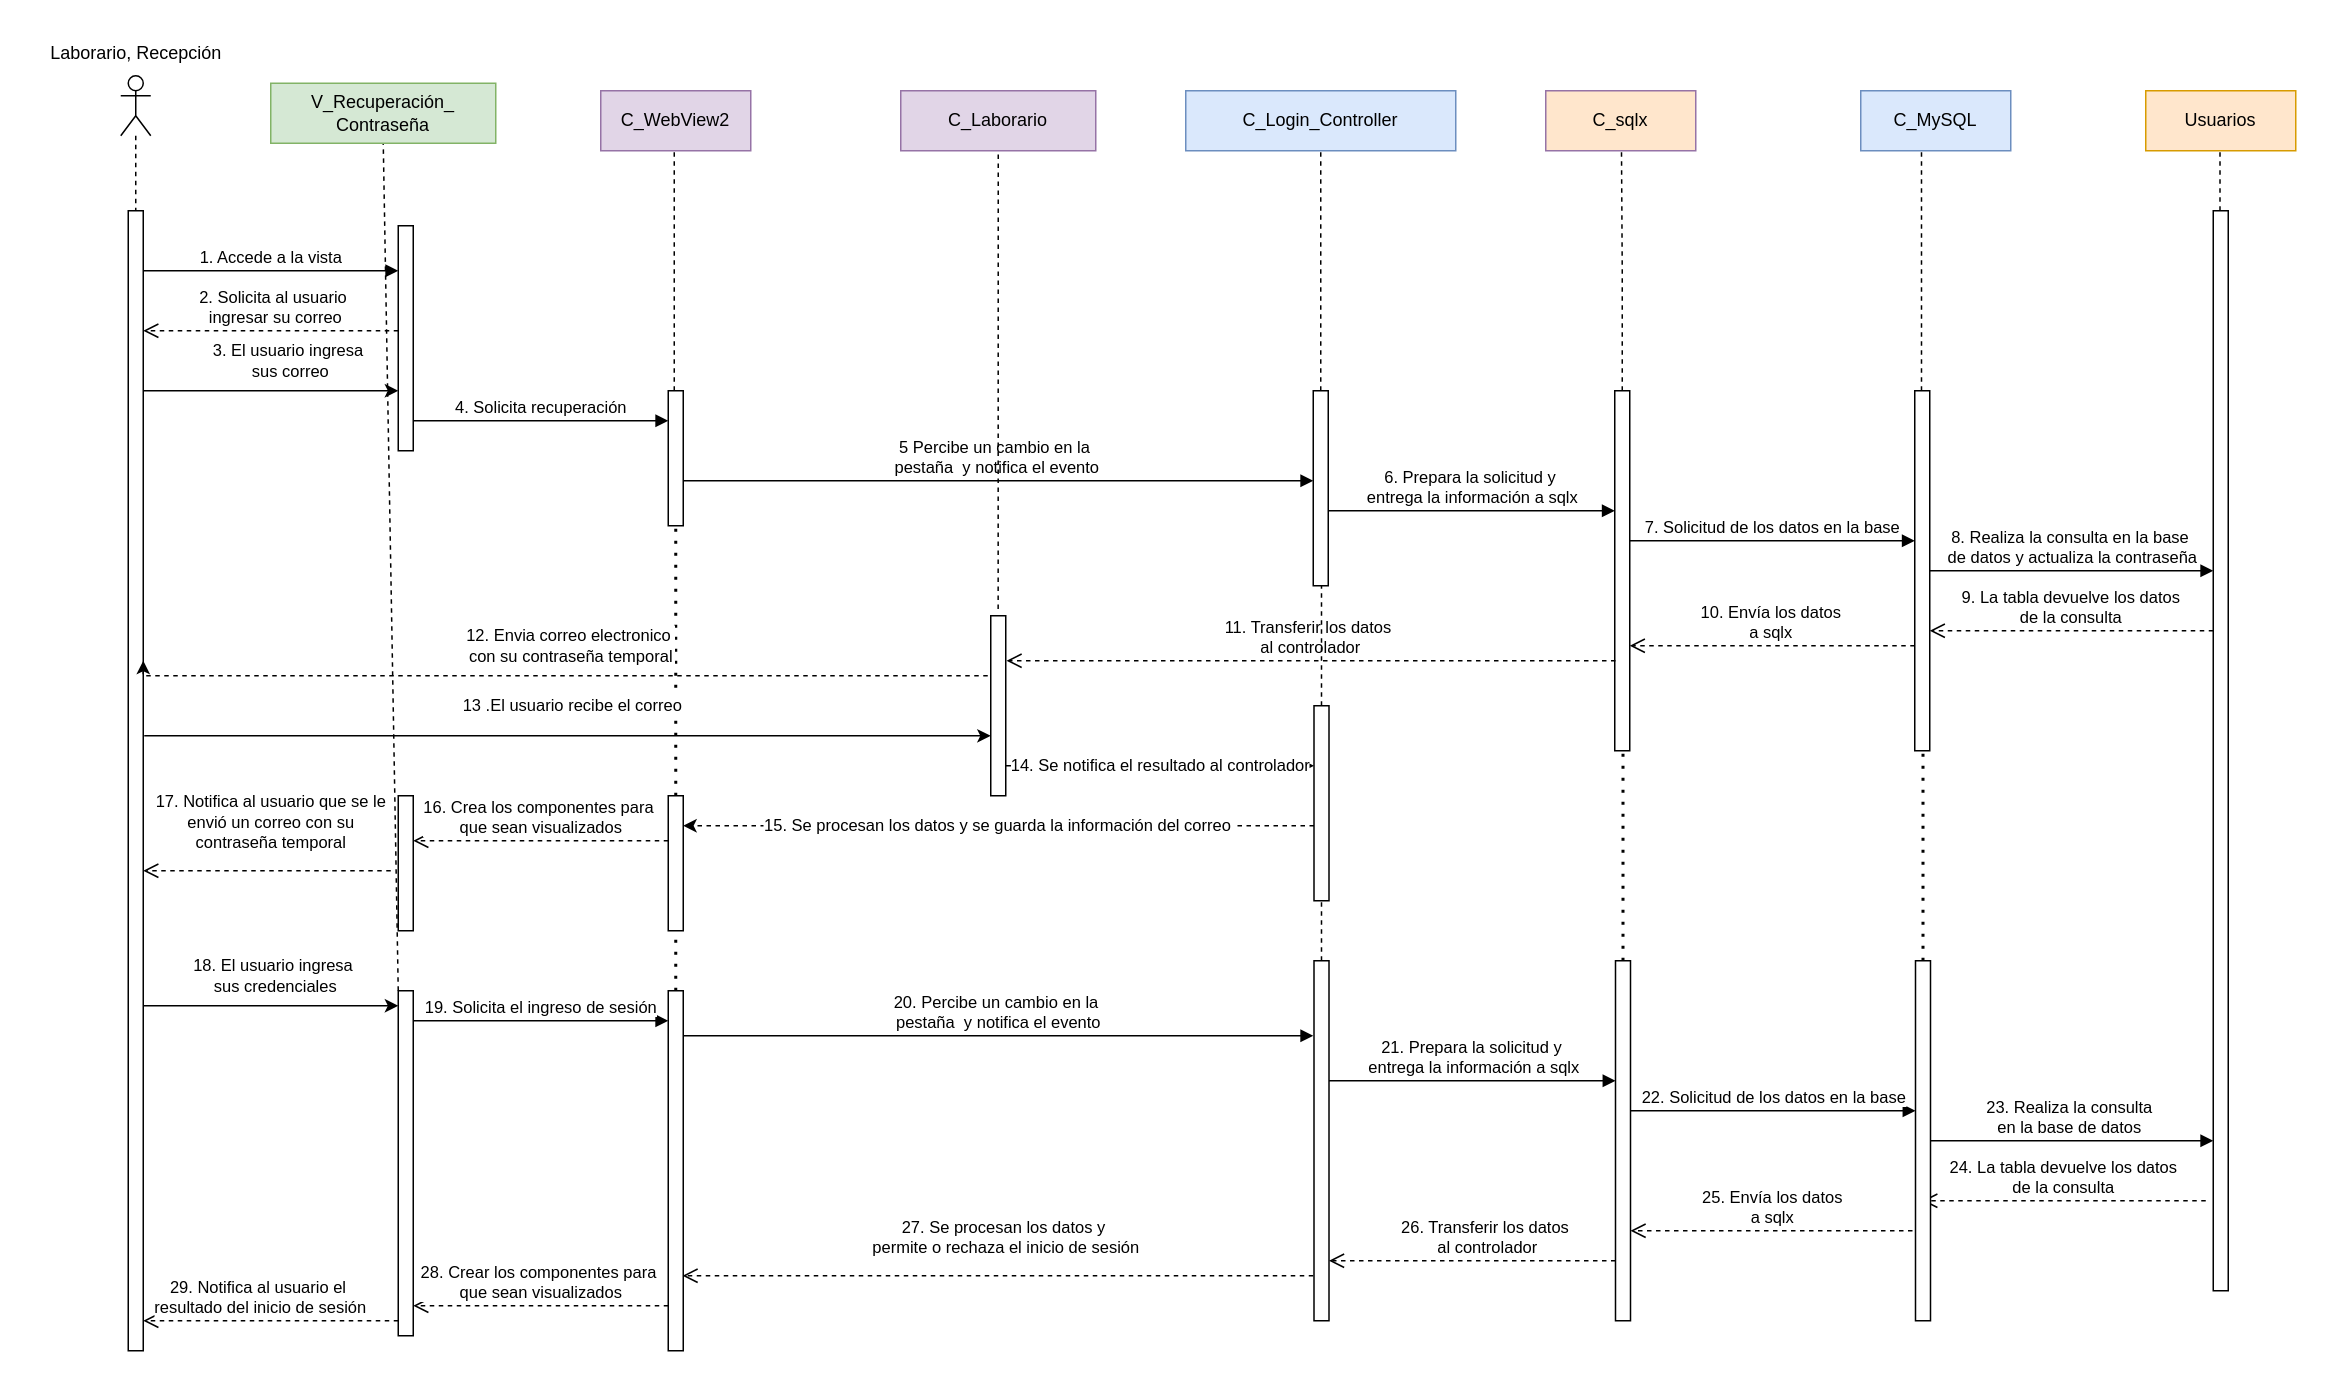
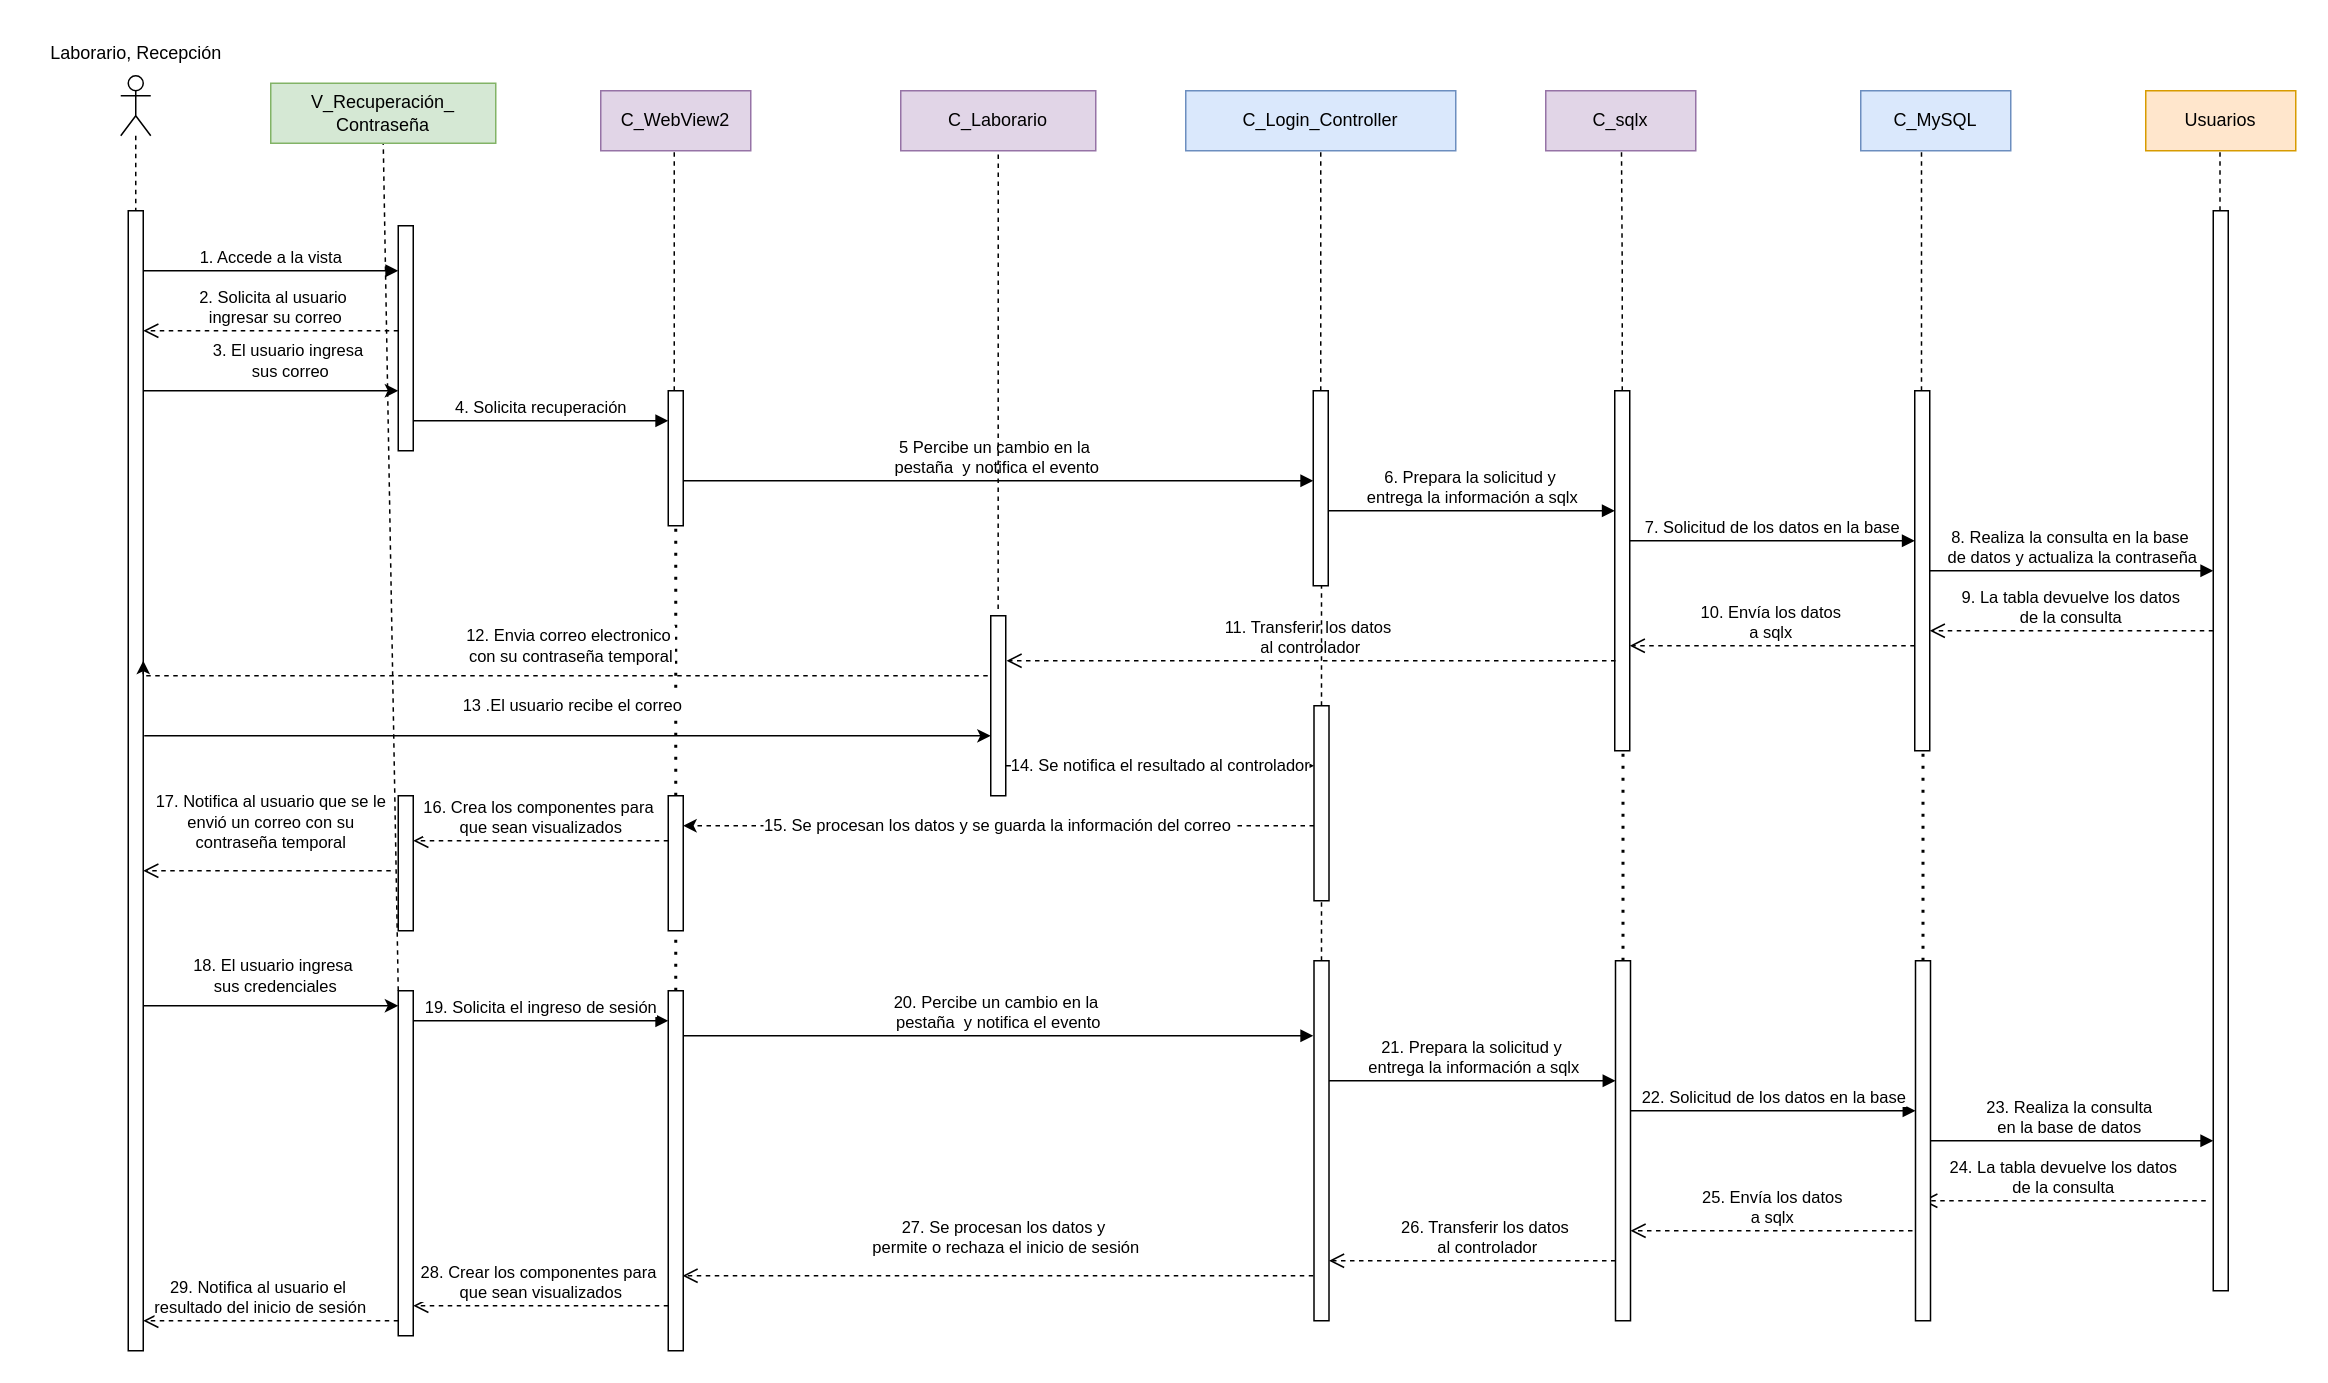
node "C_sqlx": fillcolor #ffe6cc -> #e1d5e7
